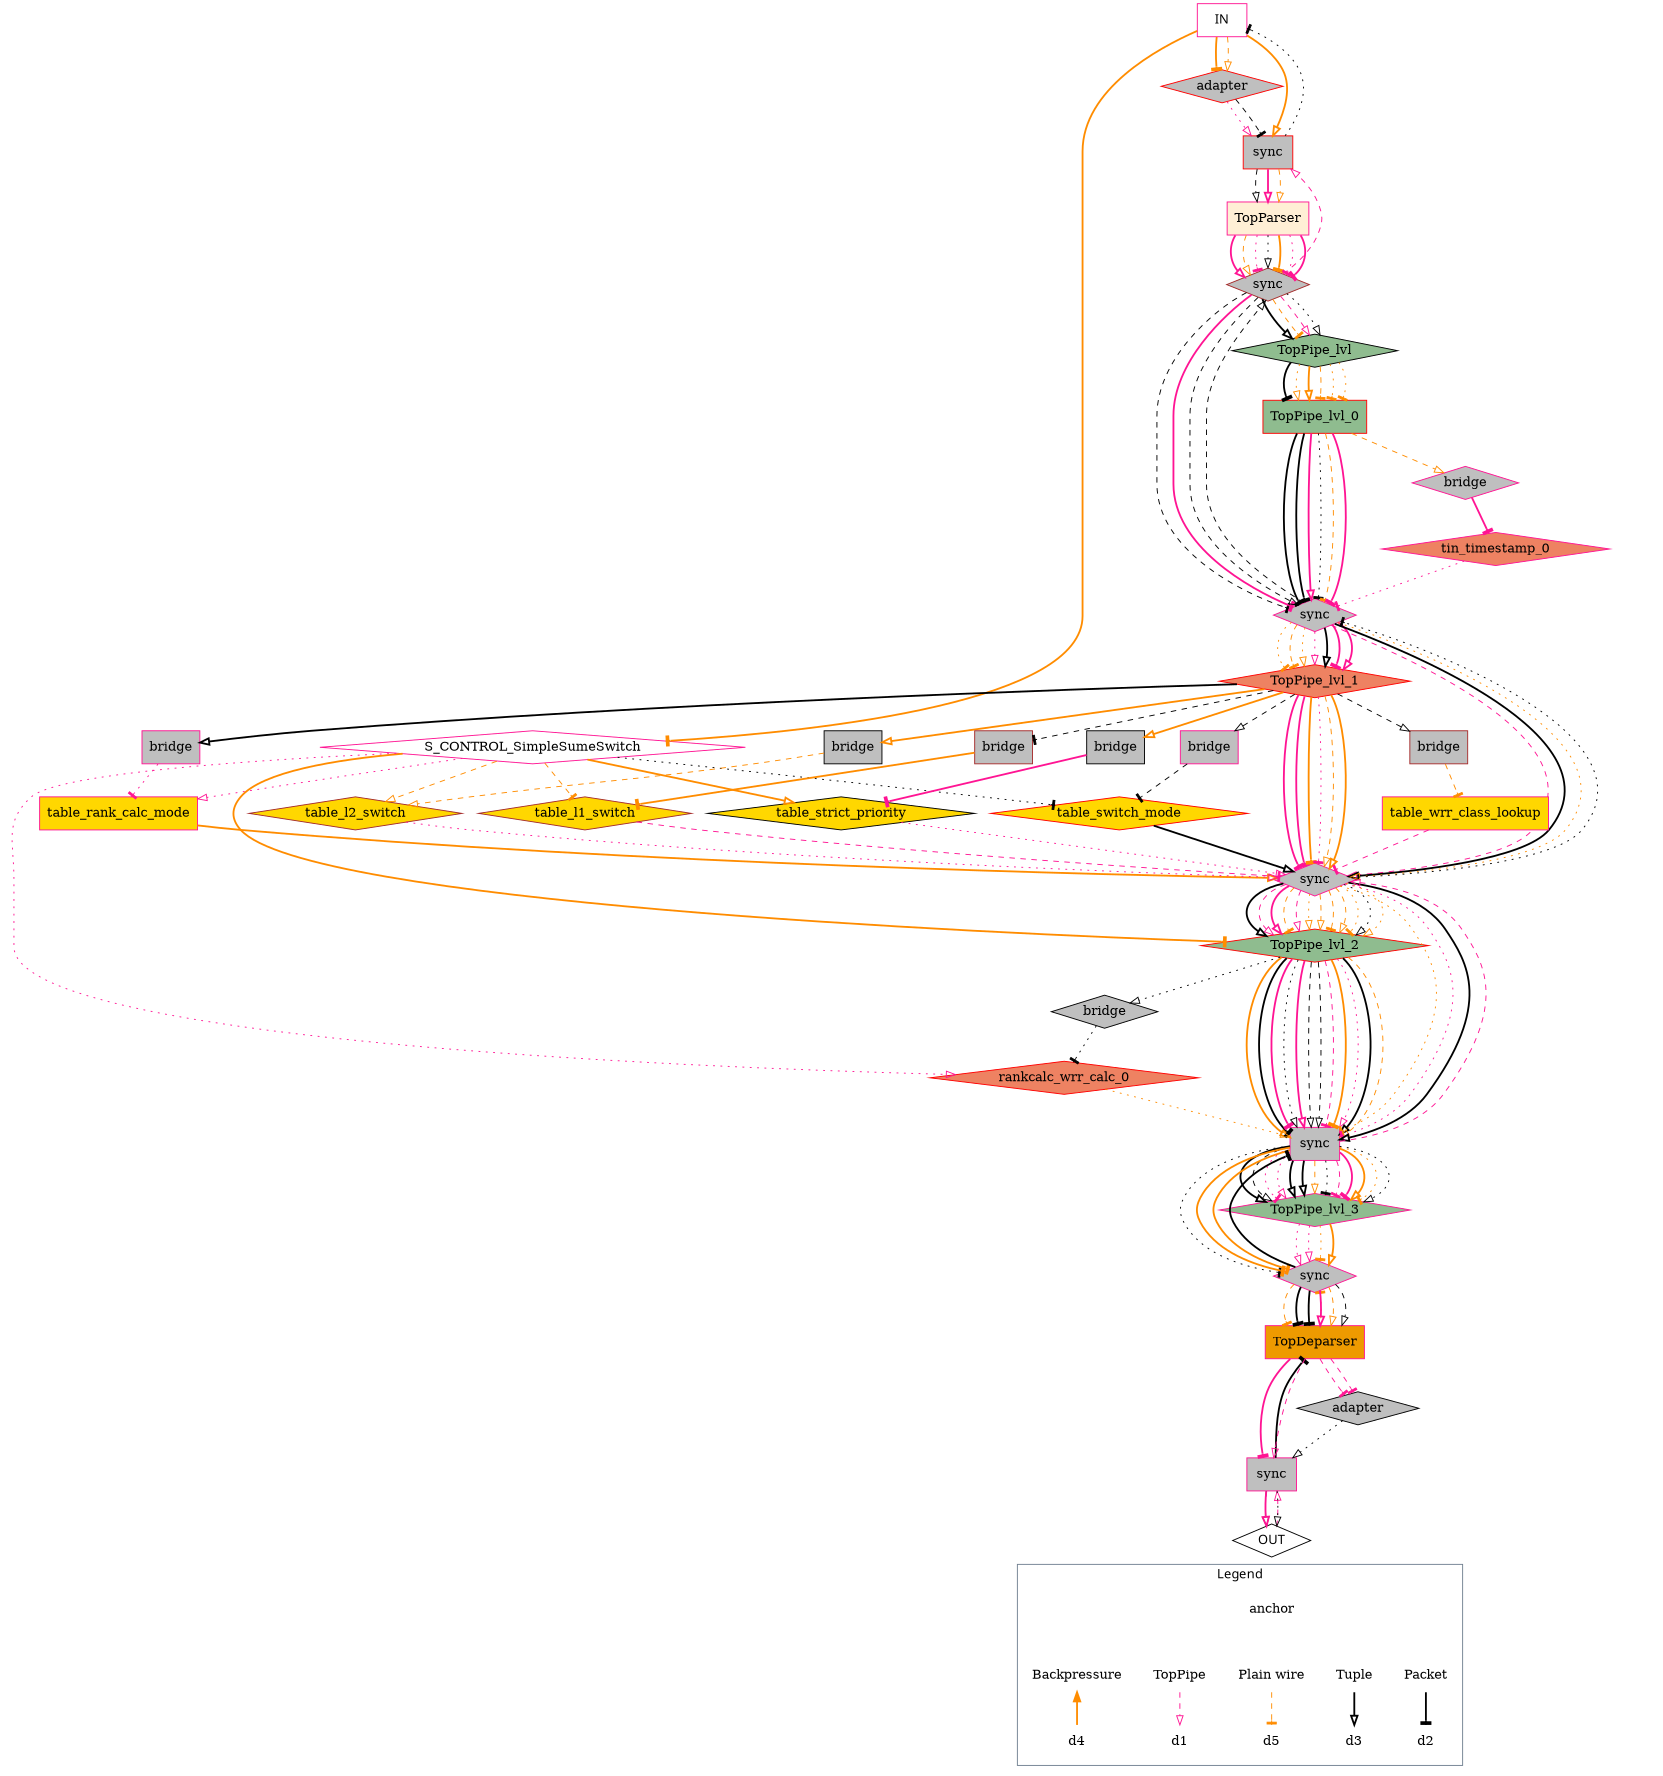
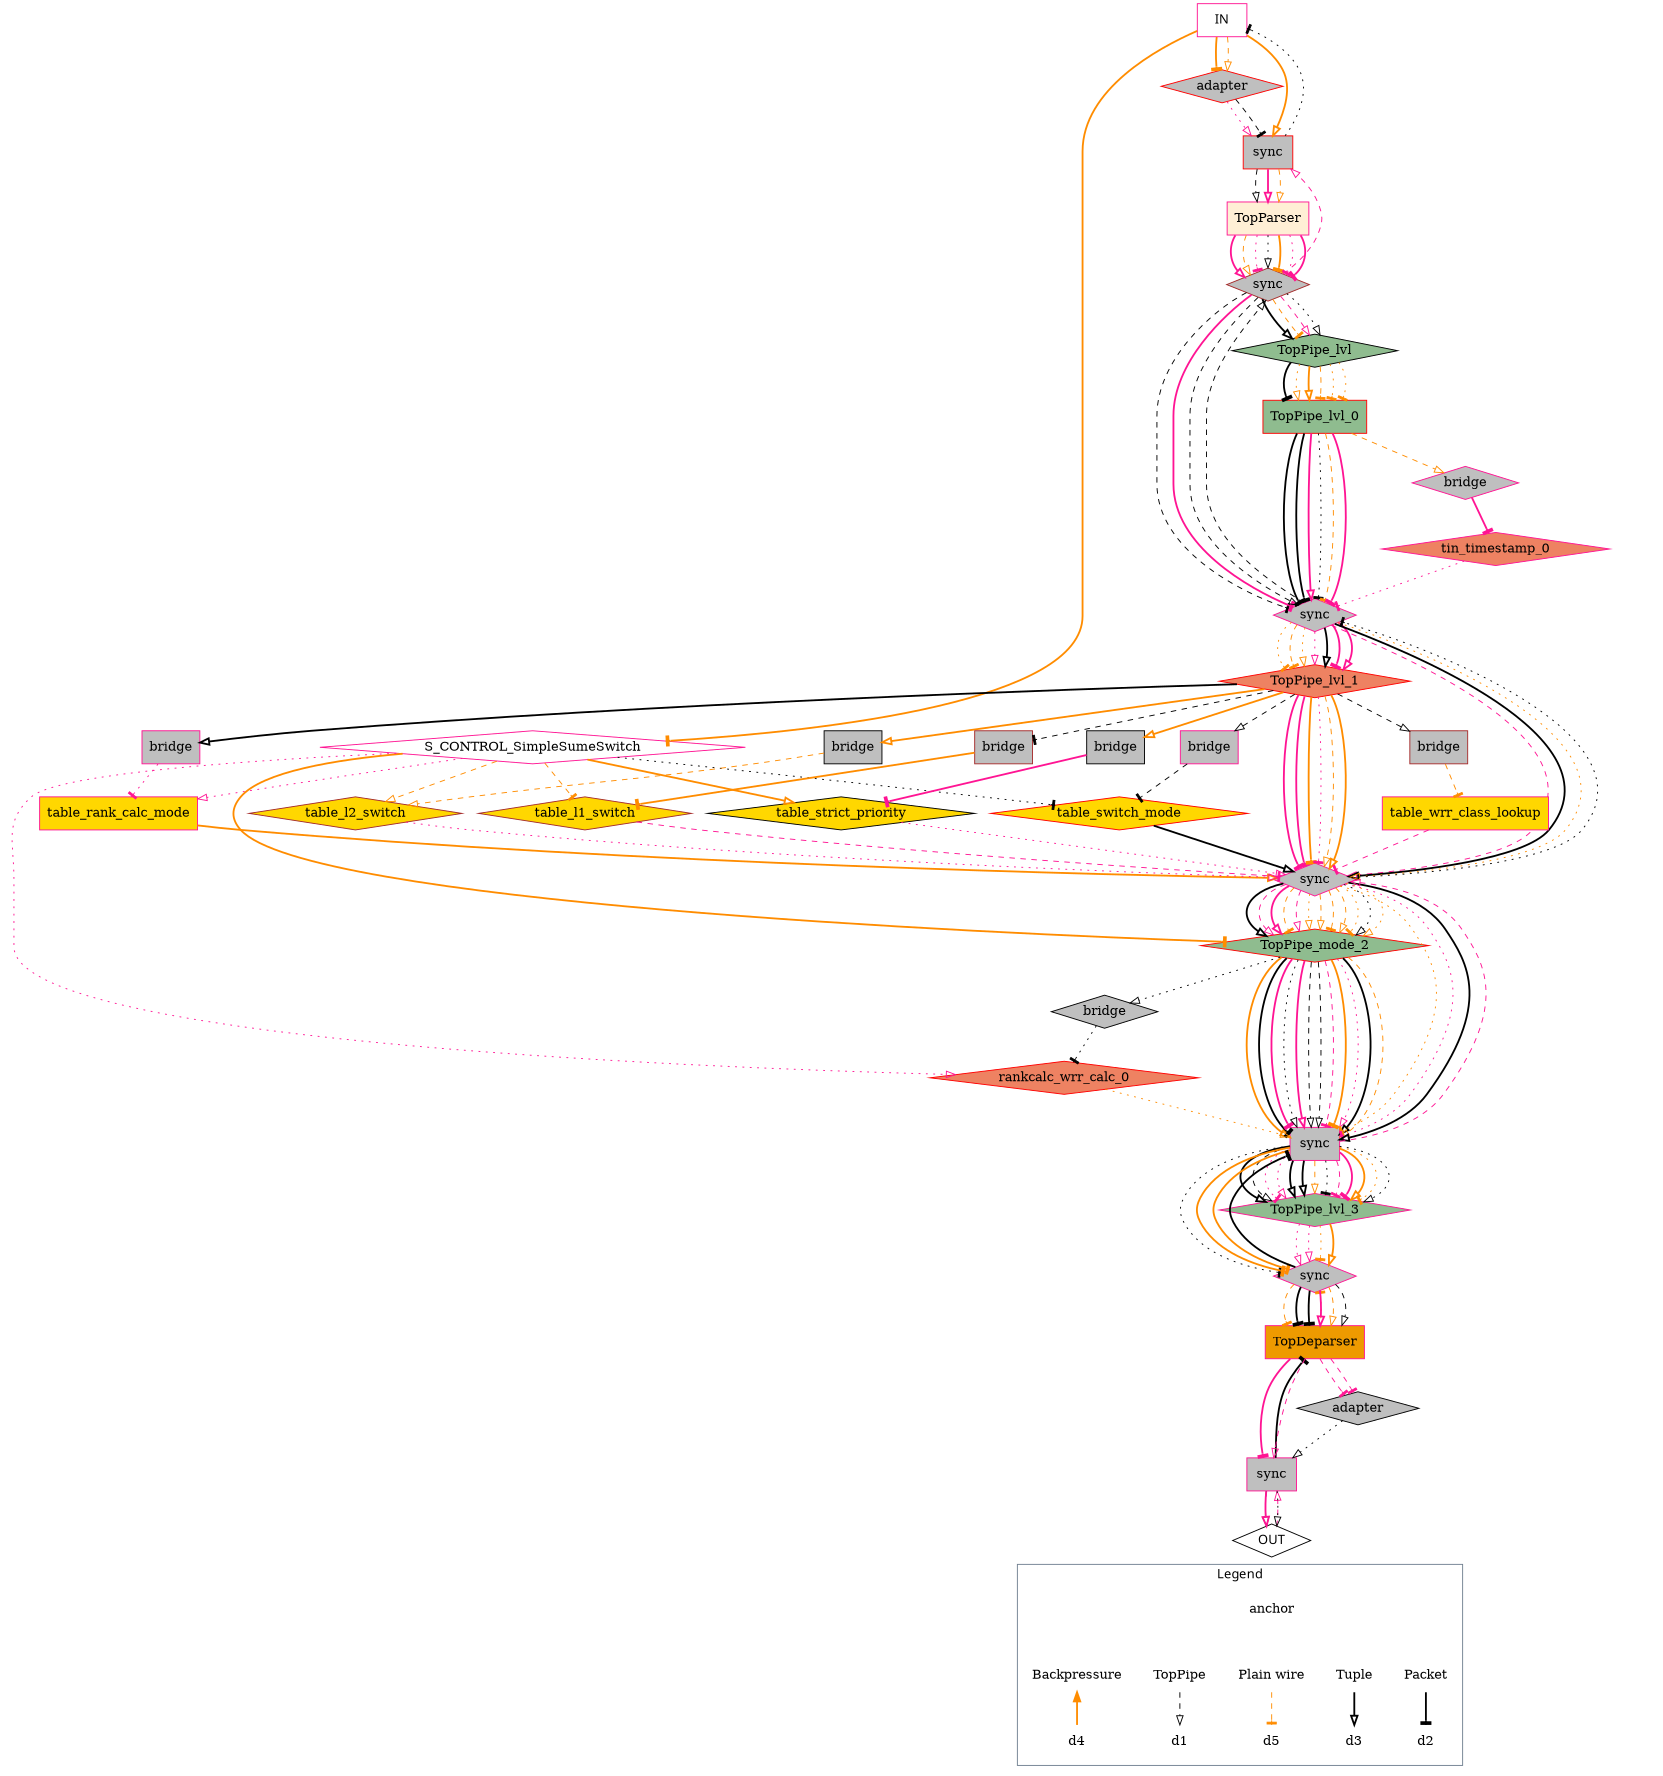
node "TopPipe_lvl_2": label "TopPipe_lvl_2" -> "TopPipe_mode_2"
edge "TopPipe" -> "d1": color deeppink -> black
